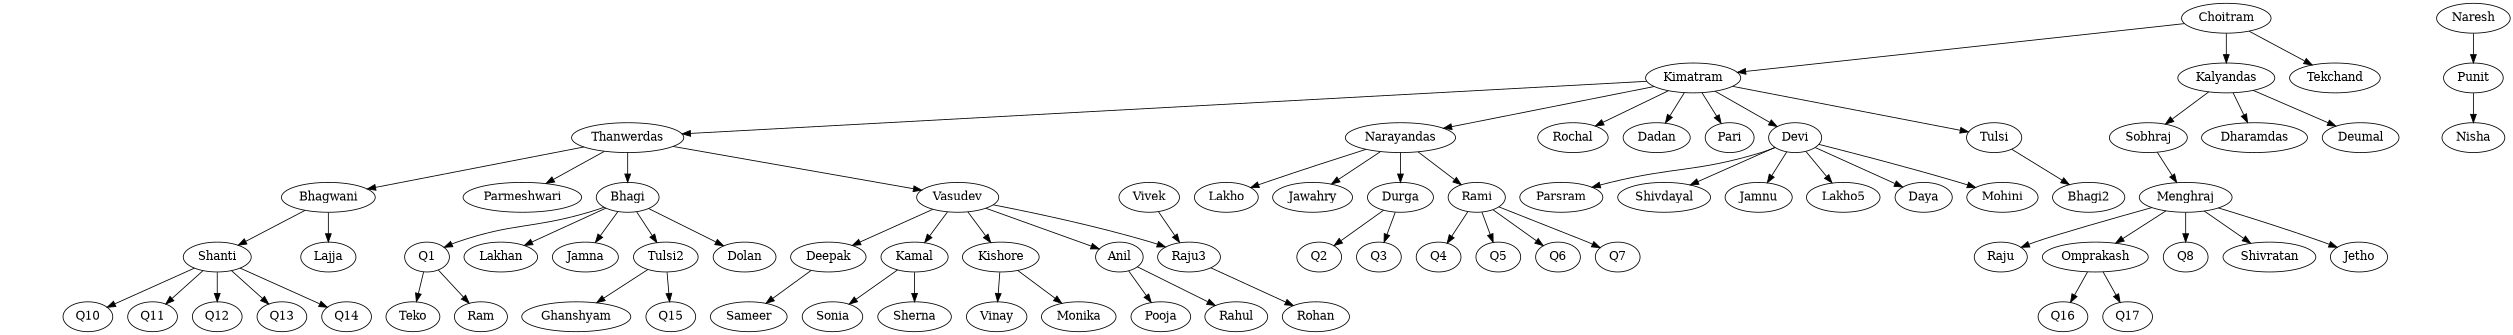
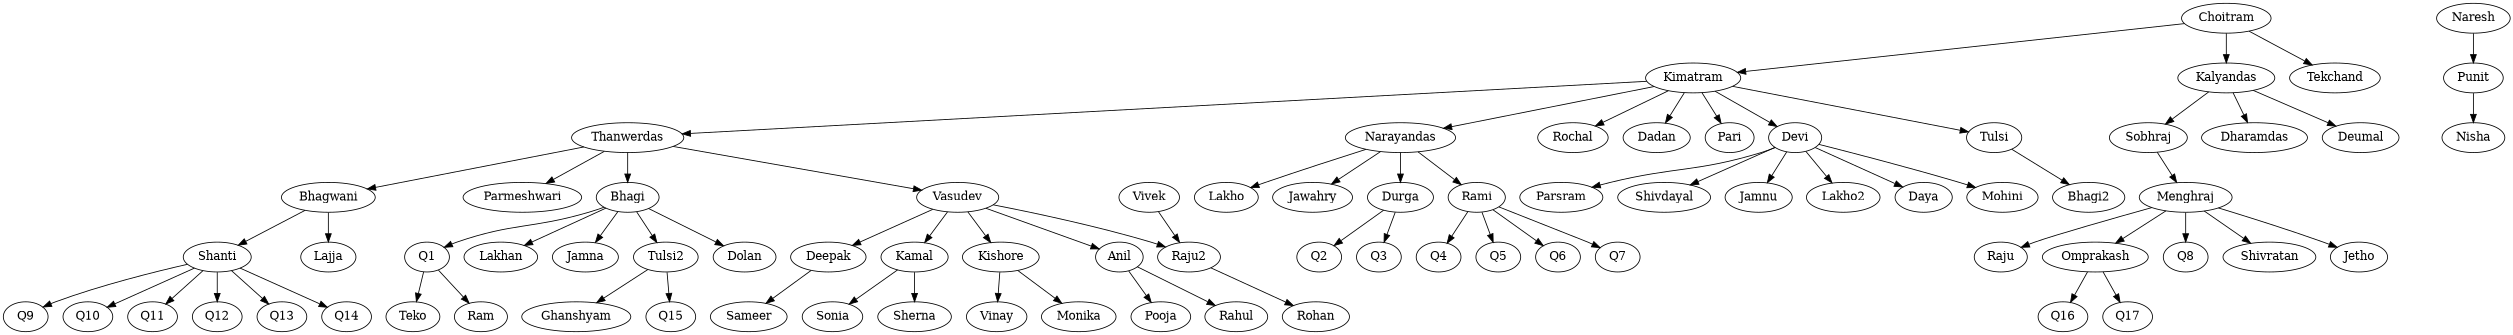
node "Lakho5": label "Lakho5" -> "Lakho2"
node "Raju3": label "Raju3" -> "Raju2"
node "Q9": added
